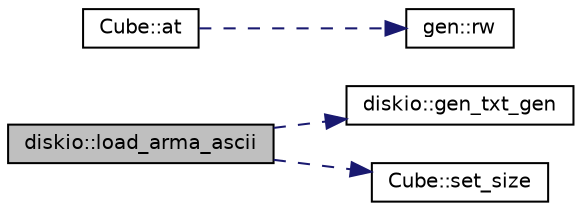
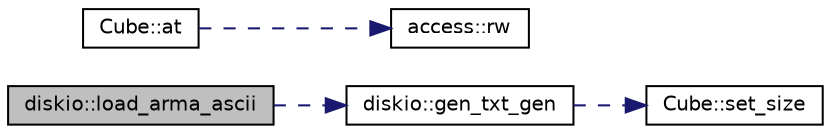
node "gen::rw": label "gen::rw" -> "access::rw"
edge "diskio::load_arma_ascii" -> "Cube::set_size": now "diskio::gen_txt_gen" -> "Cube::set_size"
